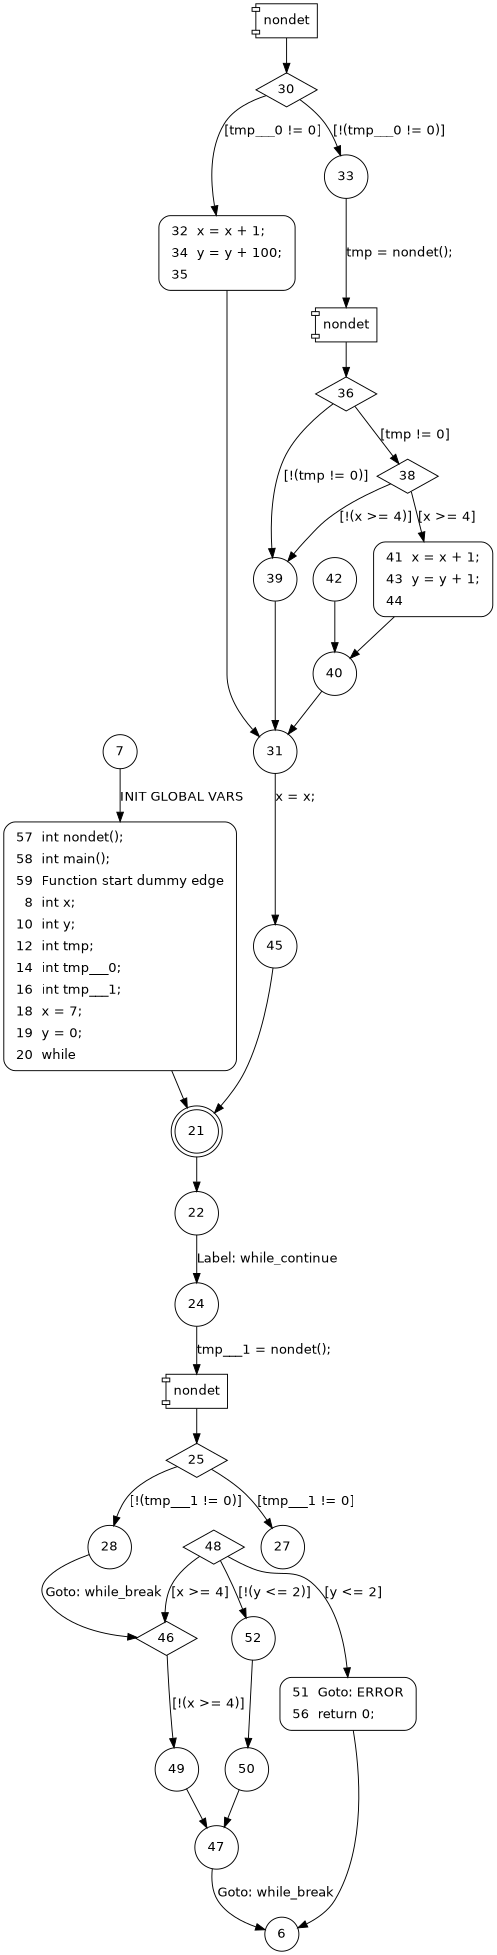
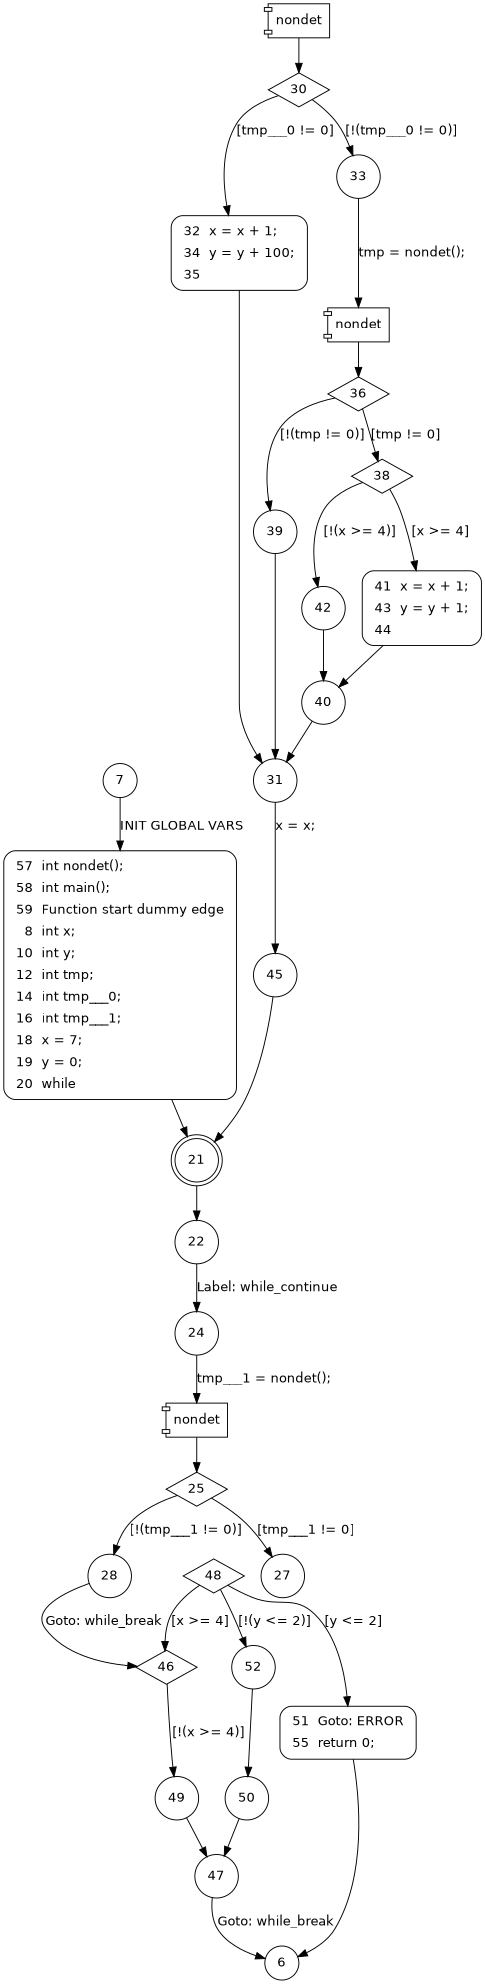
edge "38" -> "39": now "38" -> "42"
node "51": text "56" -> "55"
